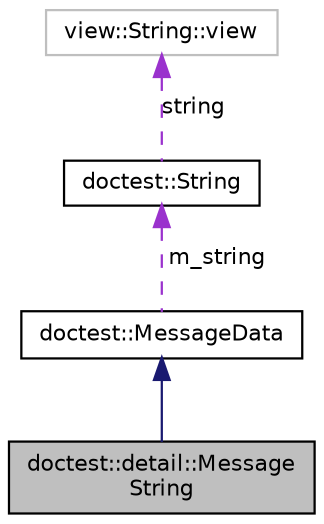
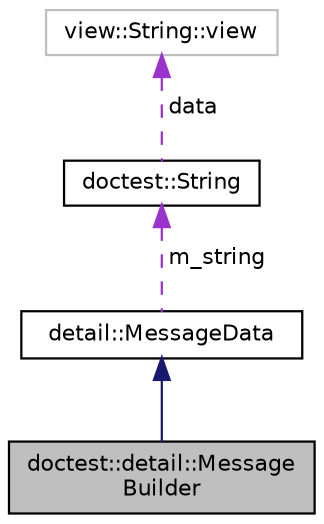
edge "doctest::String" -> "view::String::view": label " string" -> " data"
node "doctest::MessageData": label "doctest::MessageData" -> "detail::MessageData"
node "doctest::detail::Message String": label "doctest::detail::Message String" -> "doctest::detail::Message Builder"
